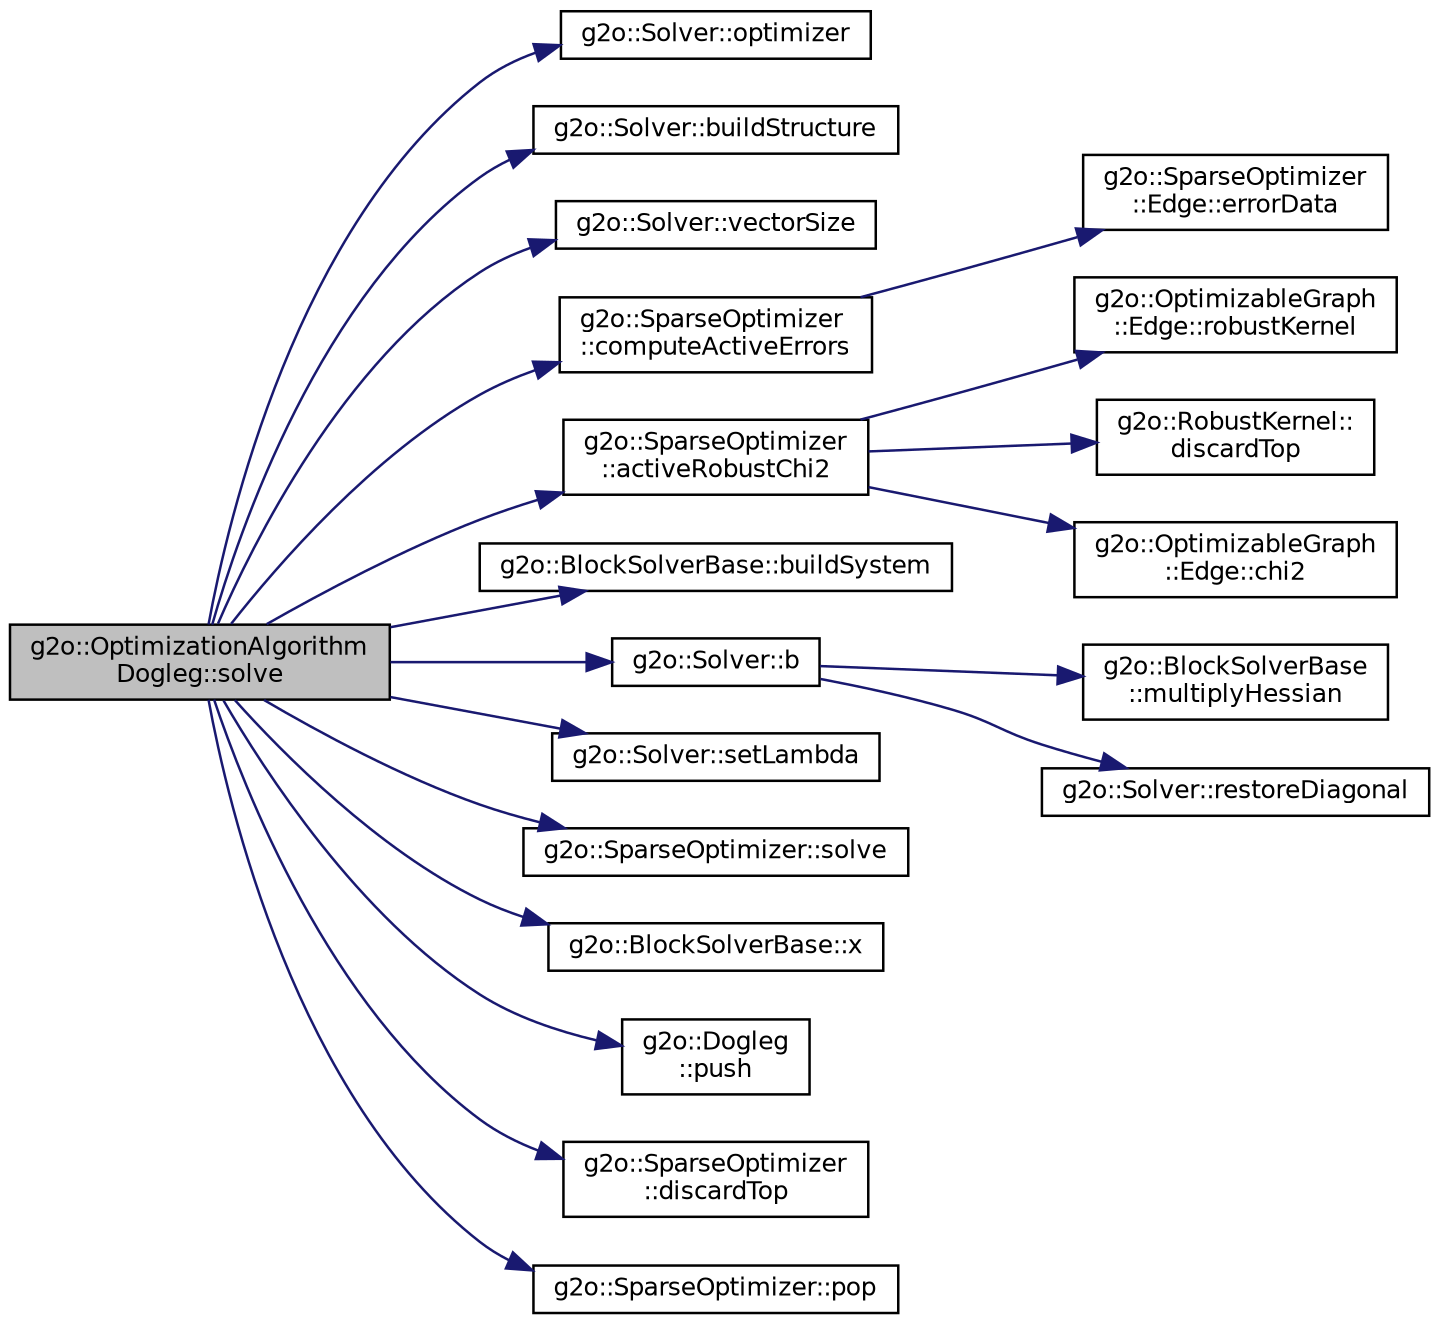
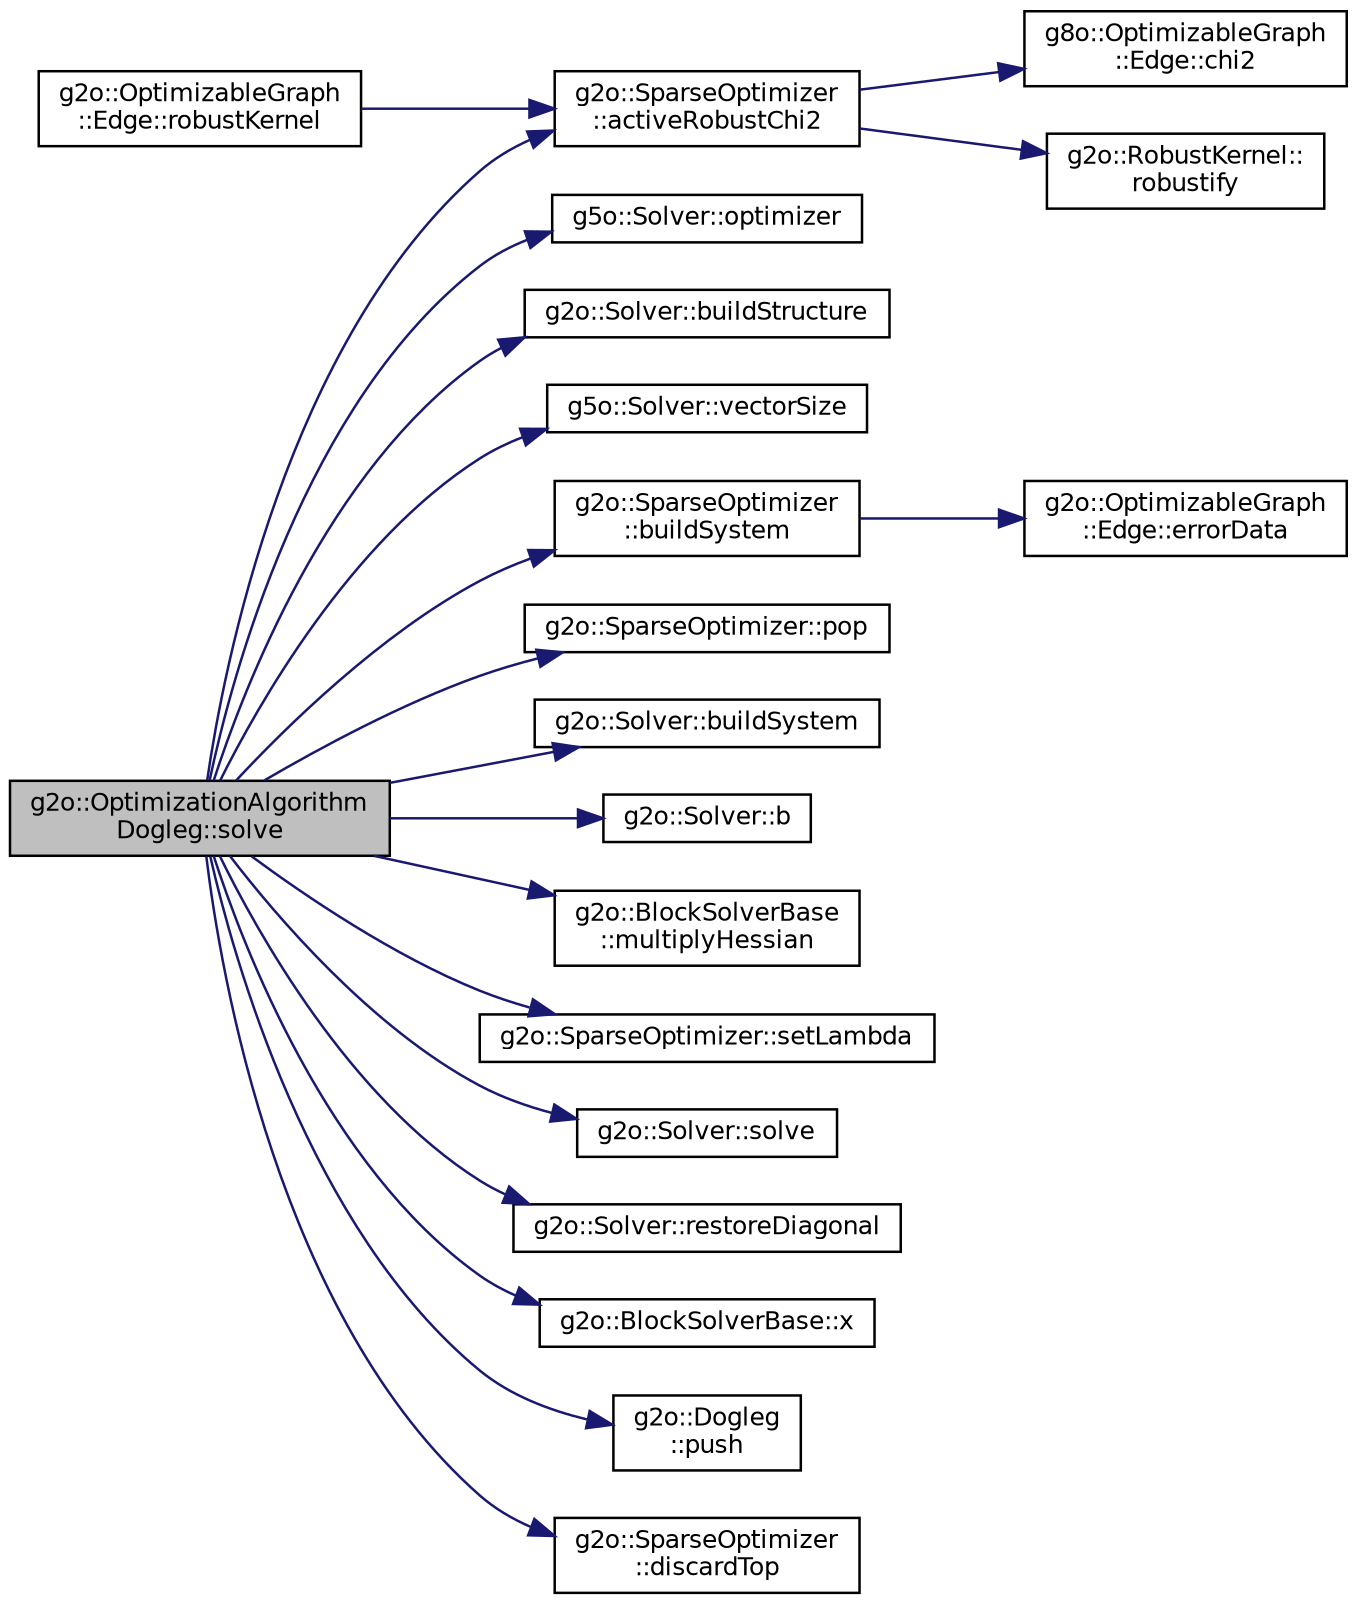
node "g2o::Solver::optimizer": label "g2o::Solver::optimizer" -> "g5o::Solver::optimizer"
node "g2o::SparseOptimizer ::Edge::errorData": label "g2o::SparseOptimizer ::Edge::errorData" -> "g2o::OptimizableGraph ::Edge::errorData"
node "g2o::Solver::vectorSize": label "g2o::Solver::vectorSize" -> "g5o::Solver::vectorSize"
node "g2o::SparseOptimizer ::computeActiveErrors": label "g2o::SparseOptimizer ::computeActiveErrors" -> "g2o::SparseOptimizer ::buildSystem"
edge "g2o::SparseOptimizer ::activeRobustChi2" -> "g2o::OptimizableGraph ::Edge::robustKernel": reversed
node "g2o::RobustKernel:: discardTop": label "g2o::RobustKernel:: discardTop" -> "g2o::RobustKernel:: robustify"
node "g2o::OptimizableGraph ::Edge::chi2": label "g2o::OptimizableGraph ::Edge::chi2" -> "g8o::OptimizableGraph ::Edge::chi2"
node "g2o::BlockSolverBase::buildSystem": label "g2o::BlockSolverBase::buildSystem" -> "g2o::Solver::buildSystem"
edge "g2o::Solver::b" -> "g2o::BlockSolverBase ::multiplyHessian": now "g2o::OptimizationAlgorithm Dogleg::solve" -> "g2o::BlockSolverBase ::multiplyHessian"
edge "g2o::Solver::b" -> "g2o::Solver::restoreDiagonal": now "g2o::OptimizationAlgorithm Dogleg::solve" -> "g2o::Solver::restoreDiagonal"
node "g2o::Solver::setLambda": label "g2o::Solver::setLambda" -> "g2o::SparseOptimizer::setLambda"
node "g2o::SparseOptimizer::solve": label "g2o::SparseOptimizer::solve" -> "g2o::Solver::solve"
